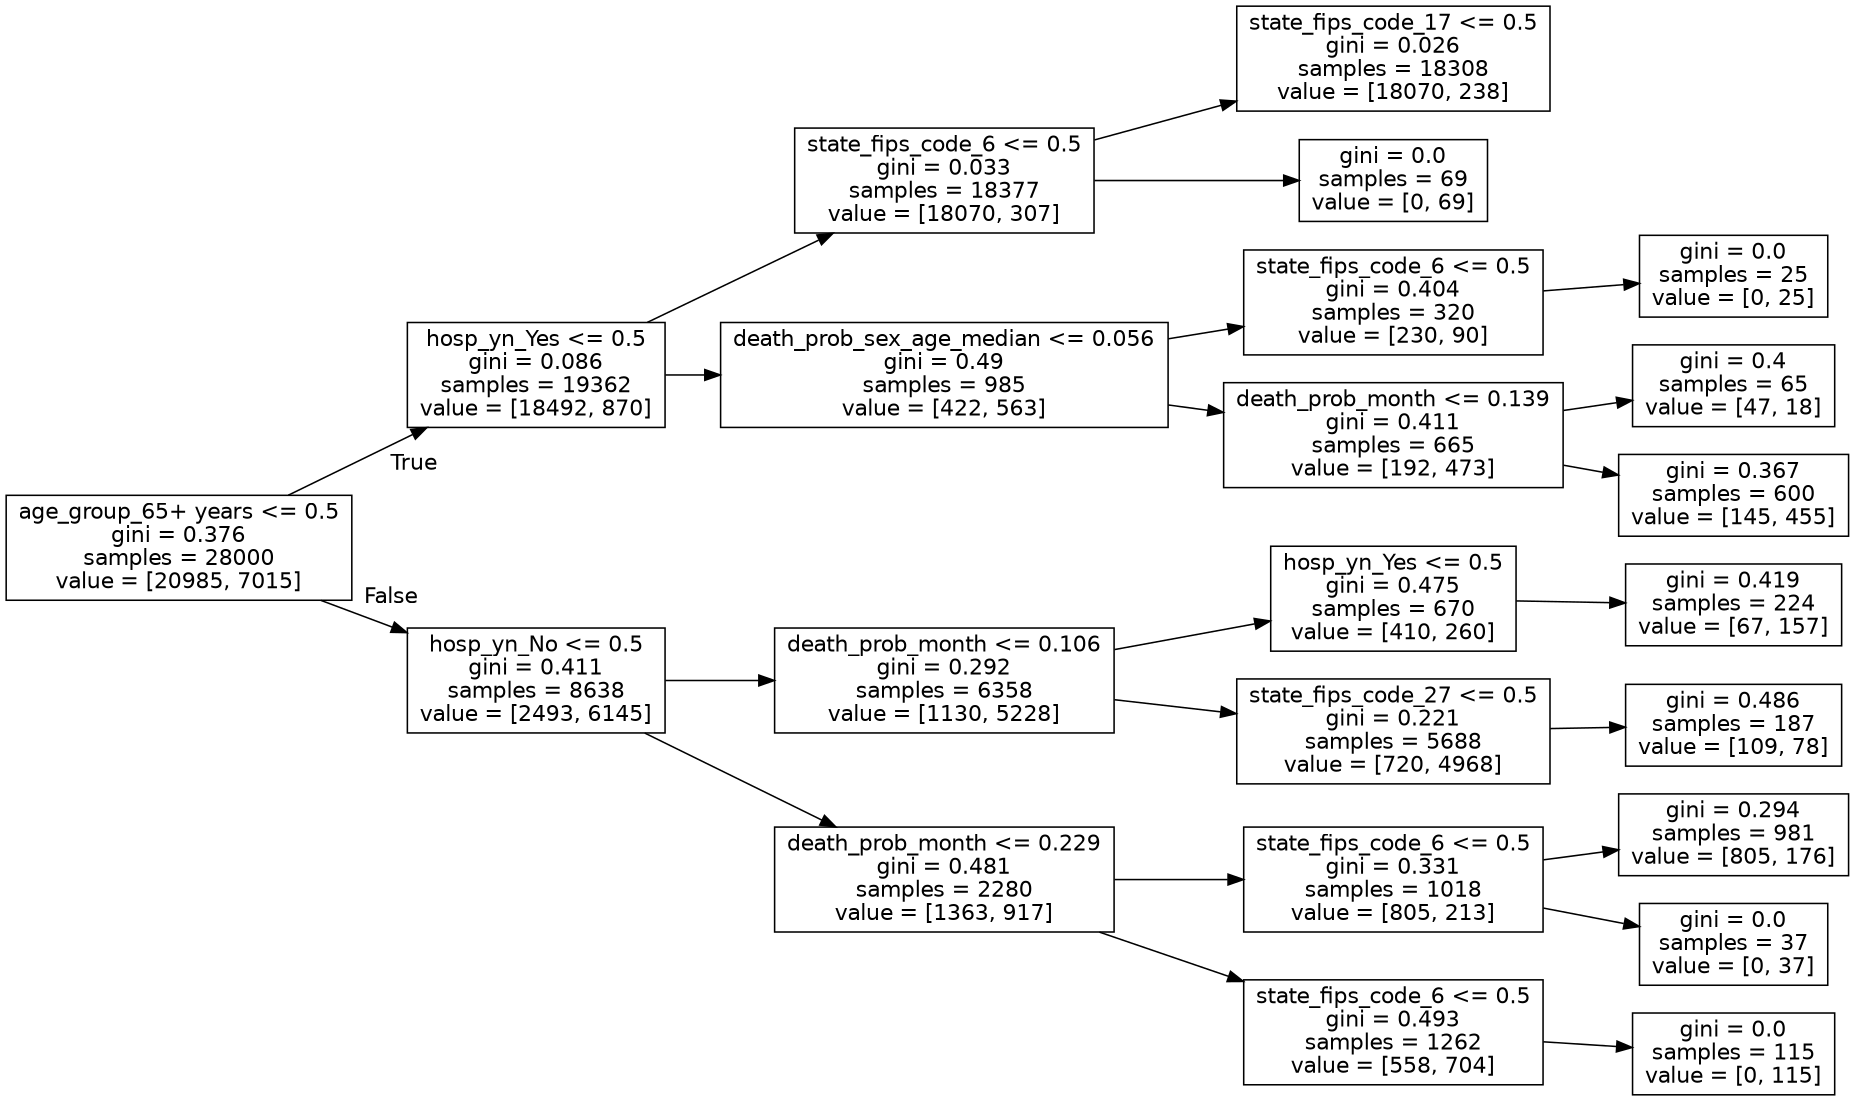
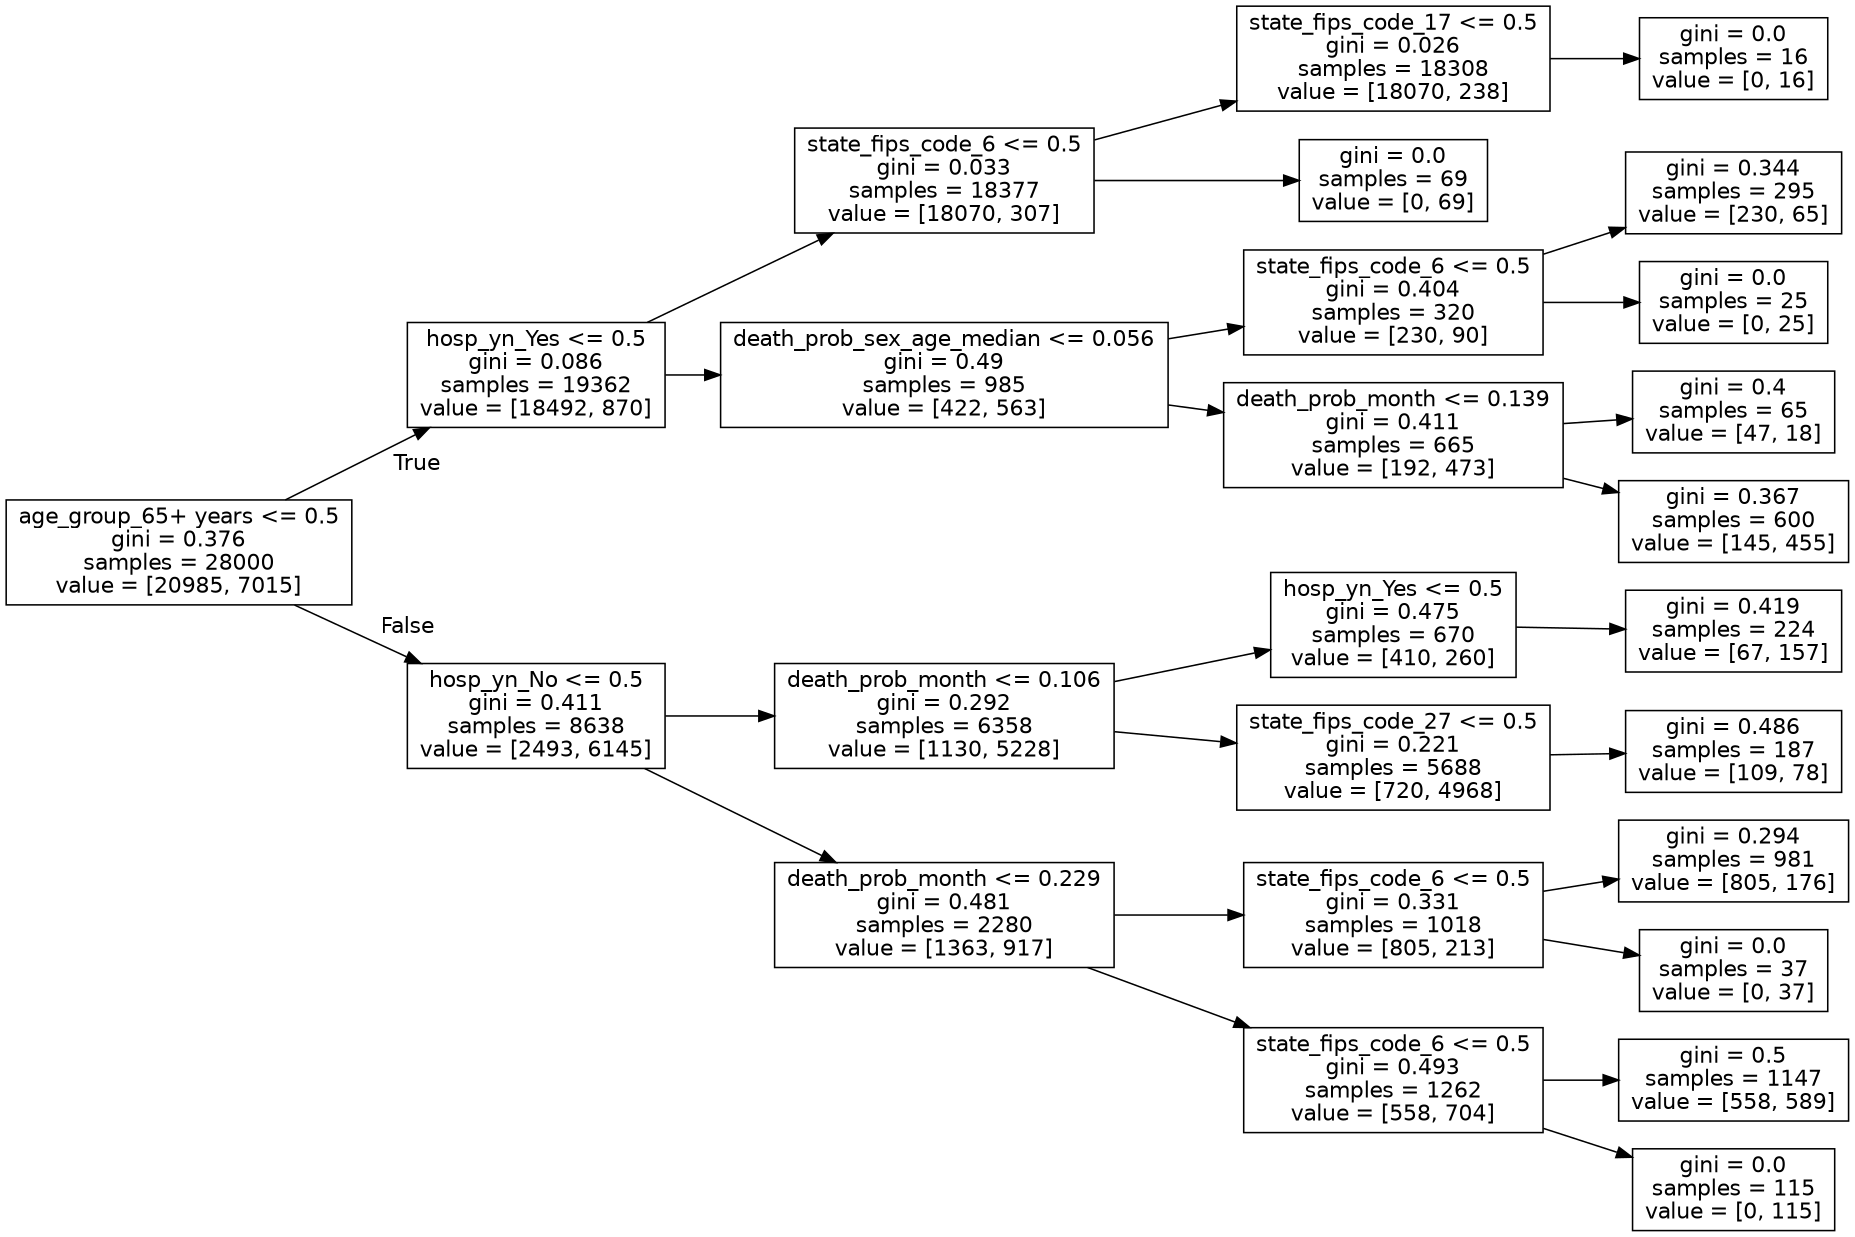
node "gini = 0.0 samples = 16 value = [0, 16]": added
node "gini = 0.344 samples = 295 value = [230, 65]": added
node "gini = 0.5 samples = 1147 value = [558, 589]": added
